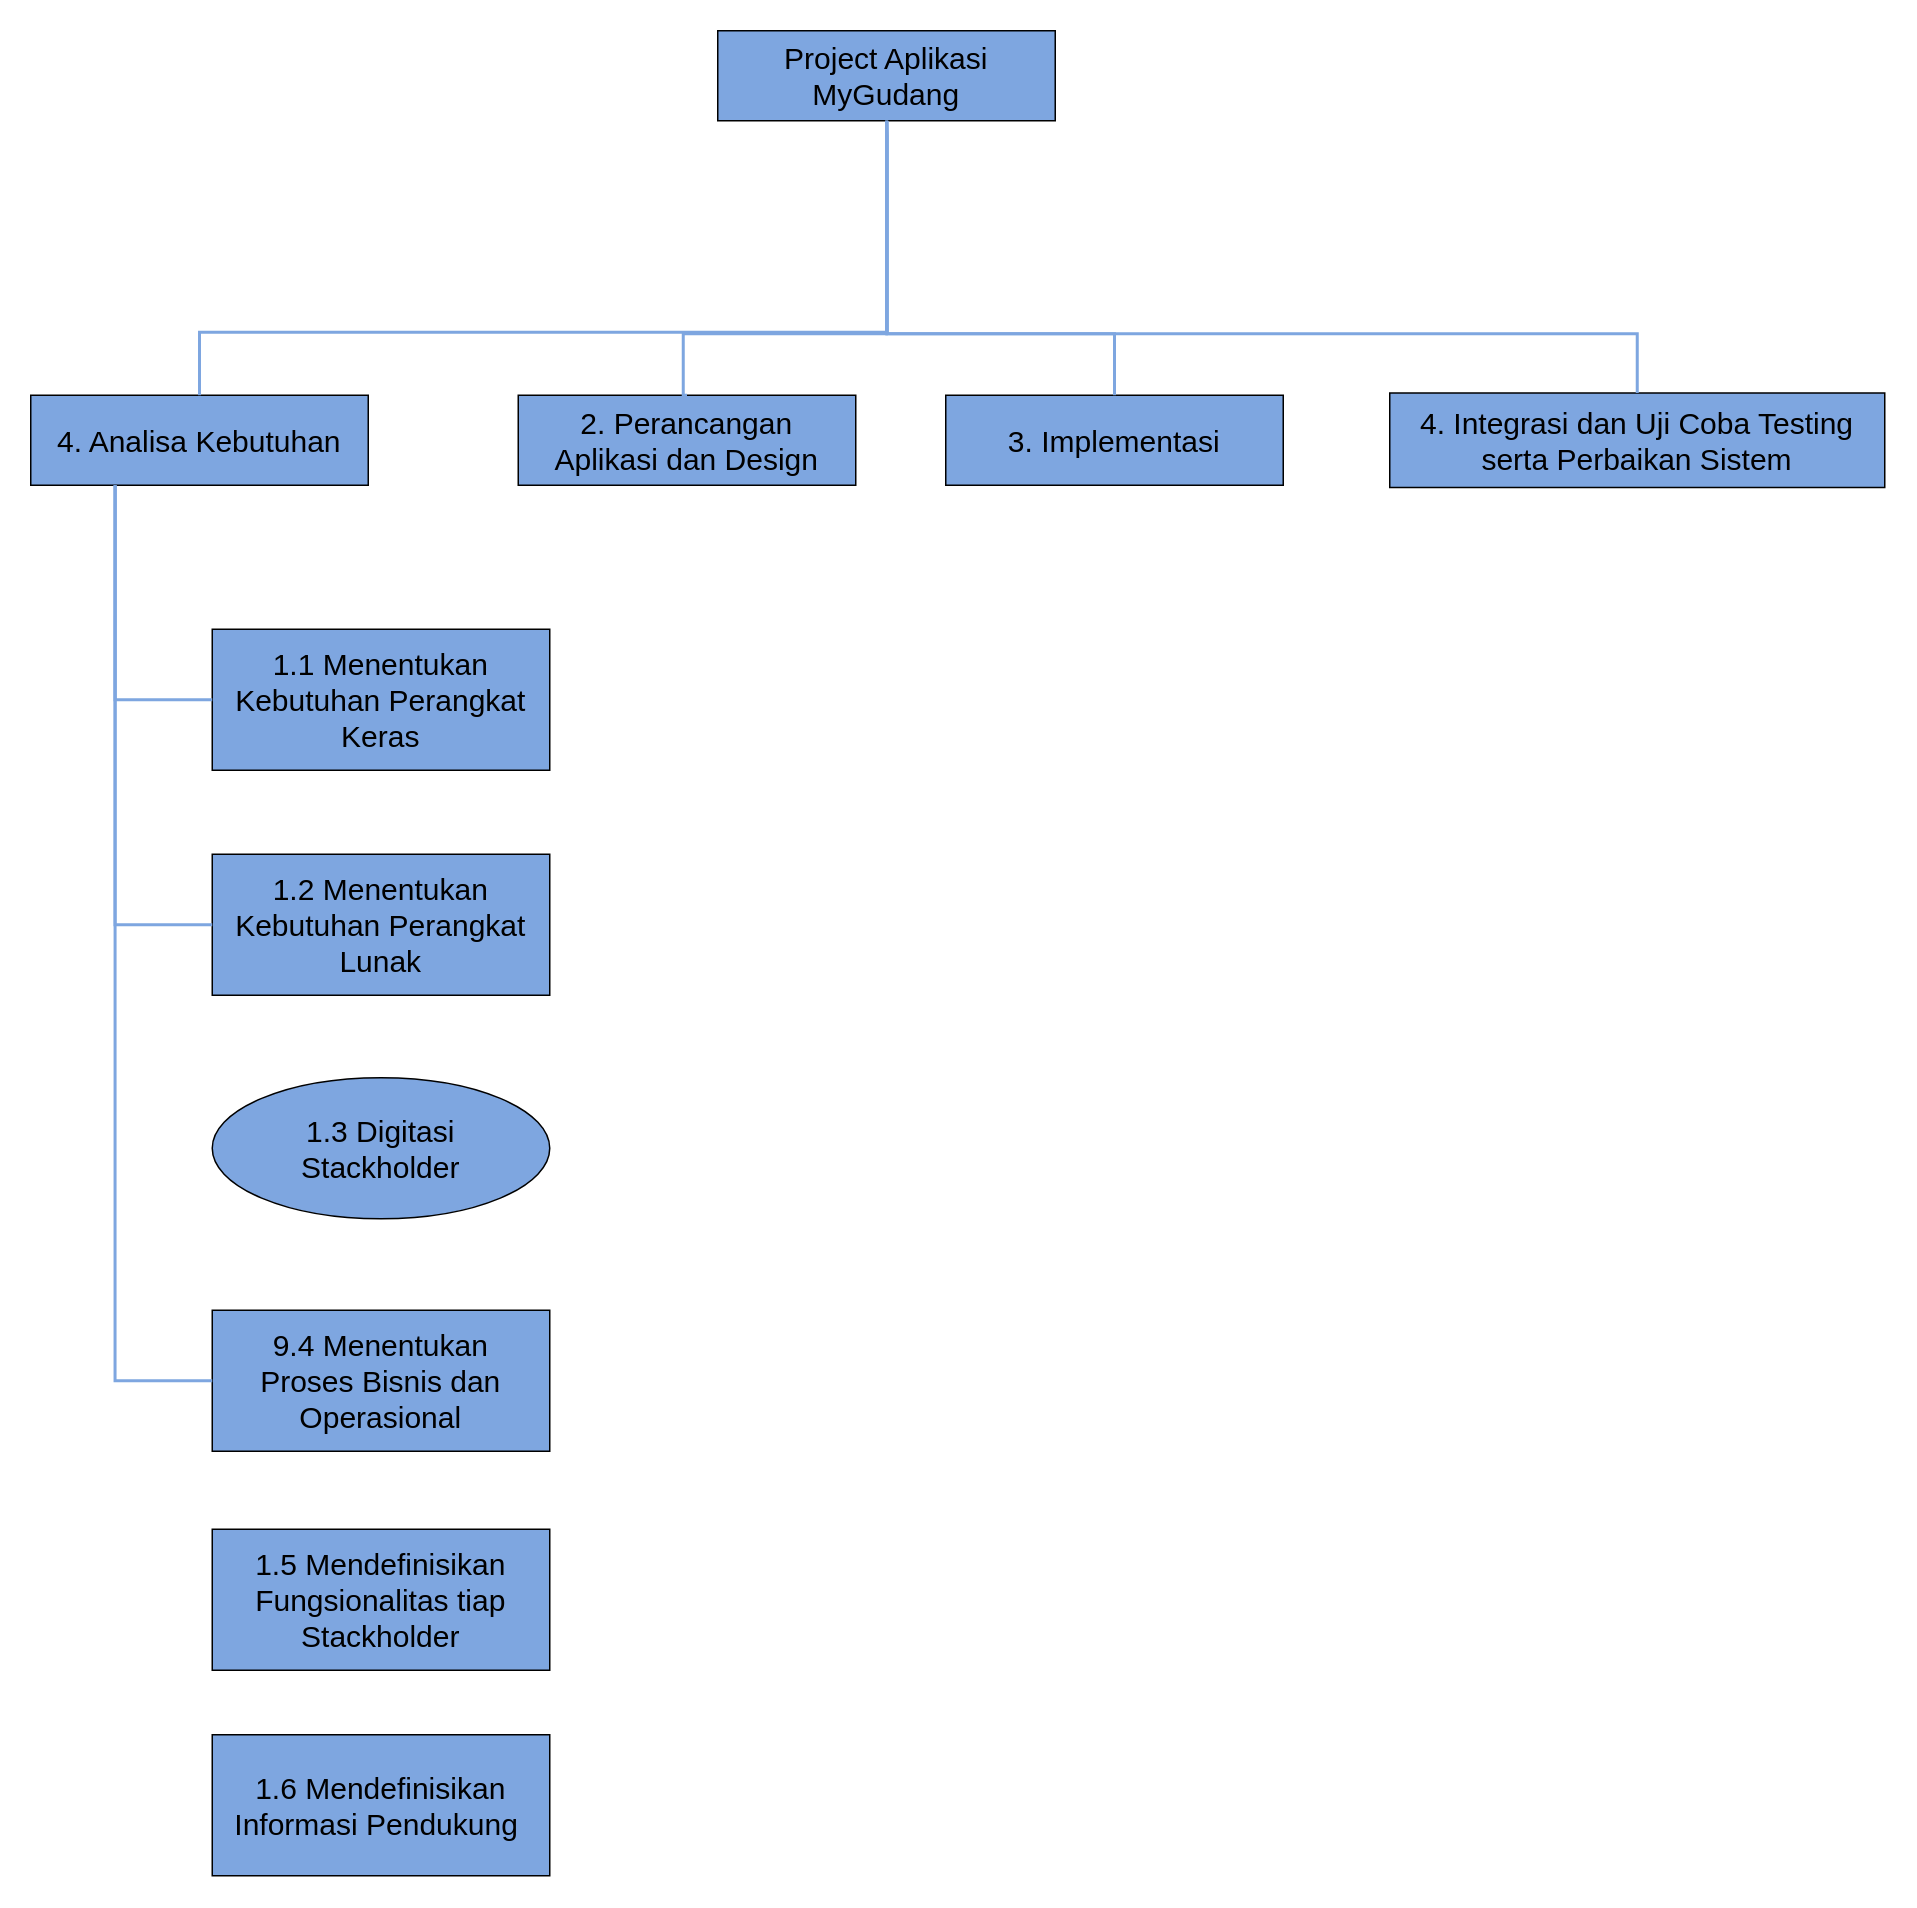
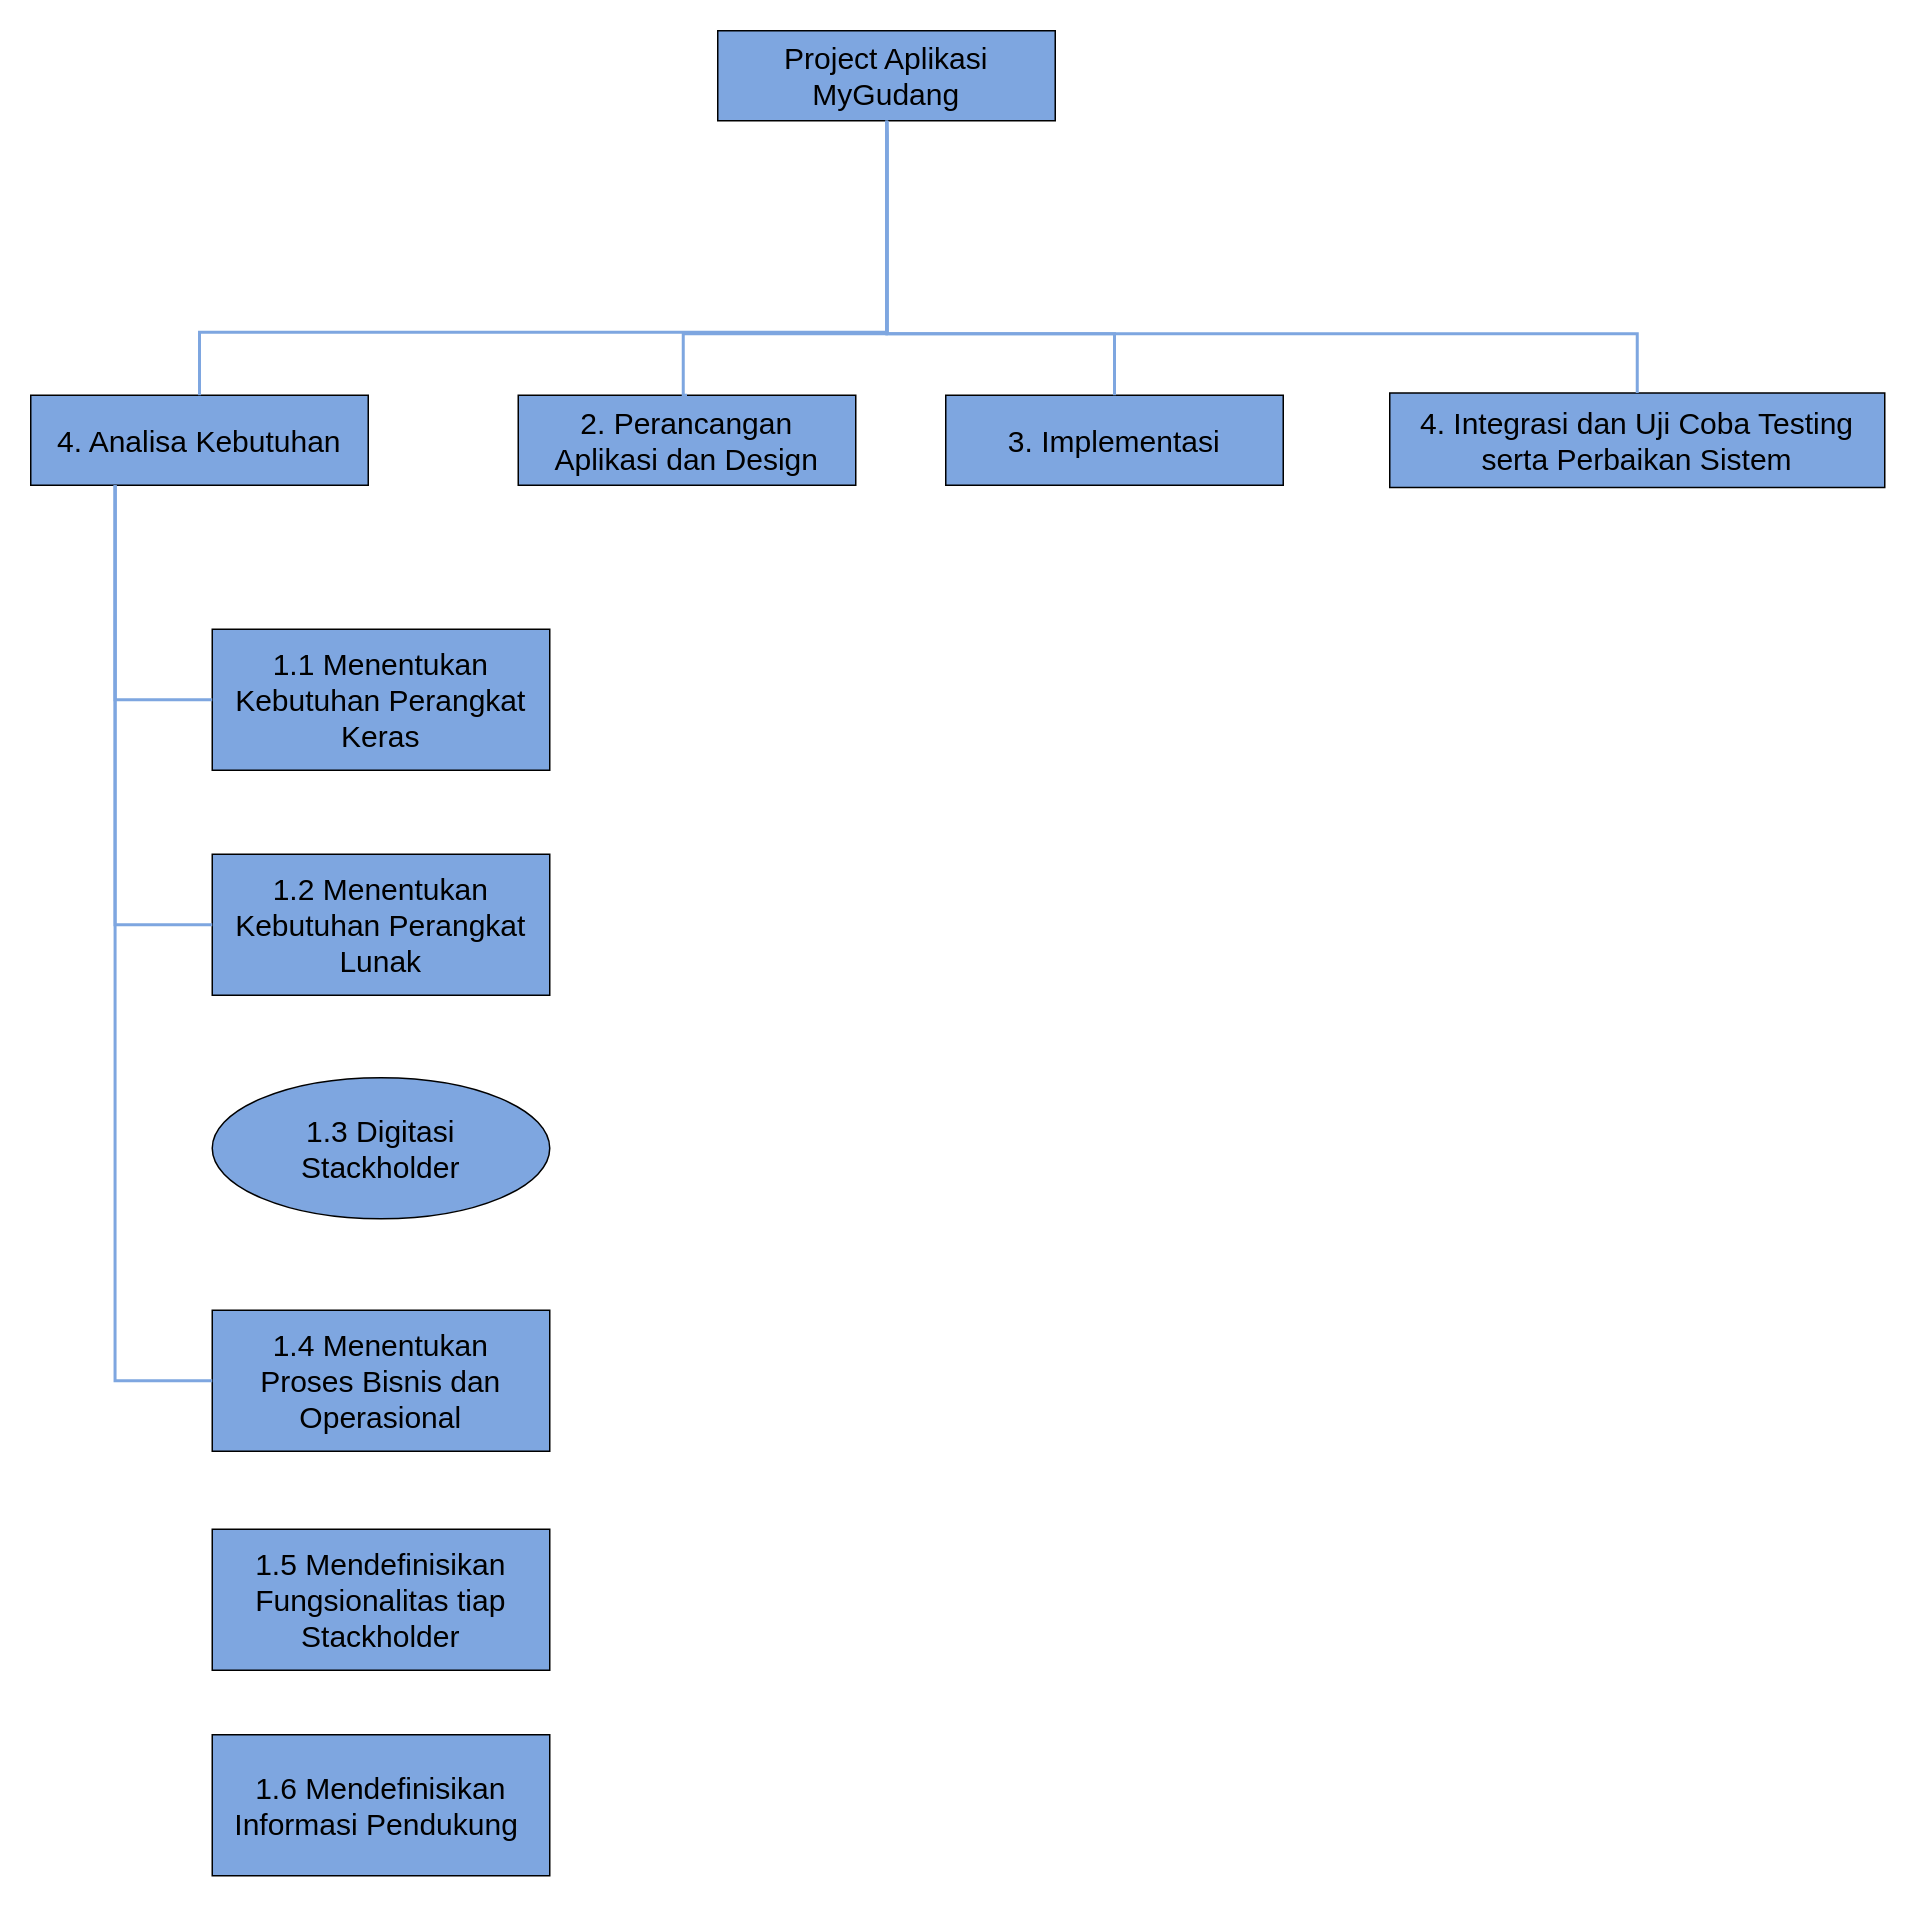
node "9.4 Menentukan Proses Bisnis dan Operasional": label "9.4 Menentukan Proses Bisnis dan Operasional" -> "1.4 Menentukan Proses Bisnis dan Operasional"
